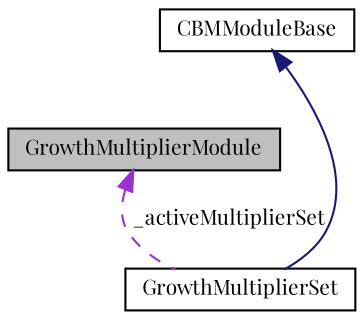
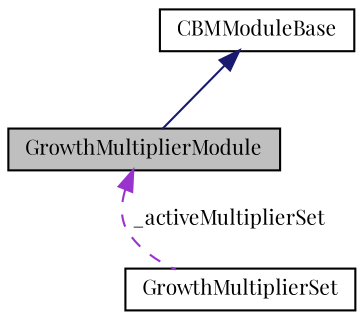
edge "GrowthMultiplierSet" -> "CBMModuleBase": now "GrowthMultiplierModule" -> "CBMModuleBase"
